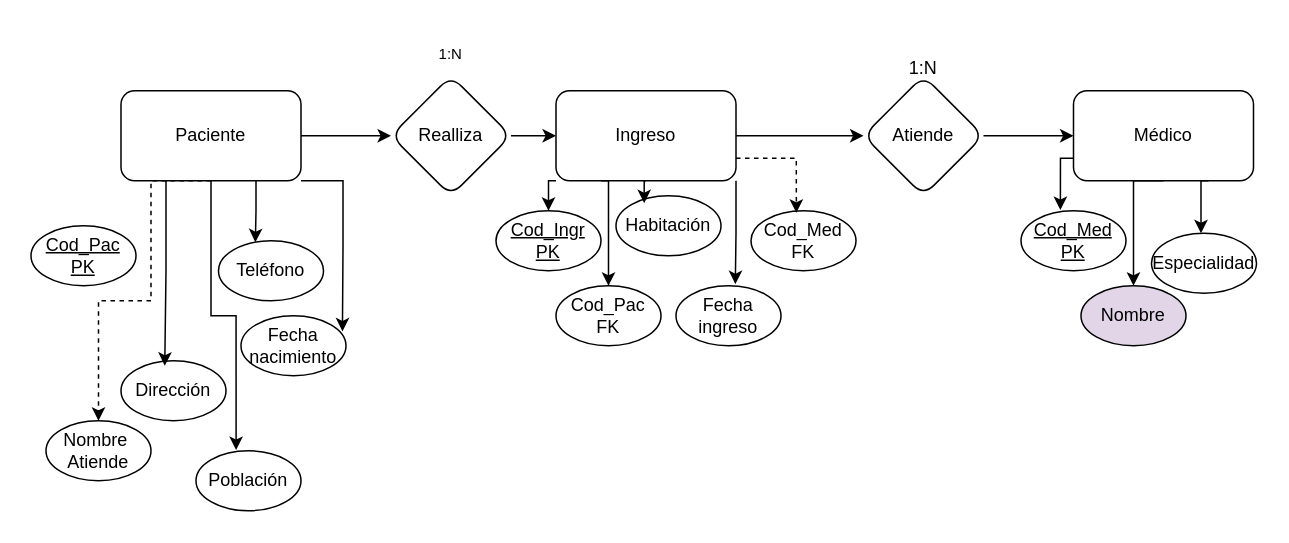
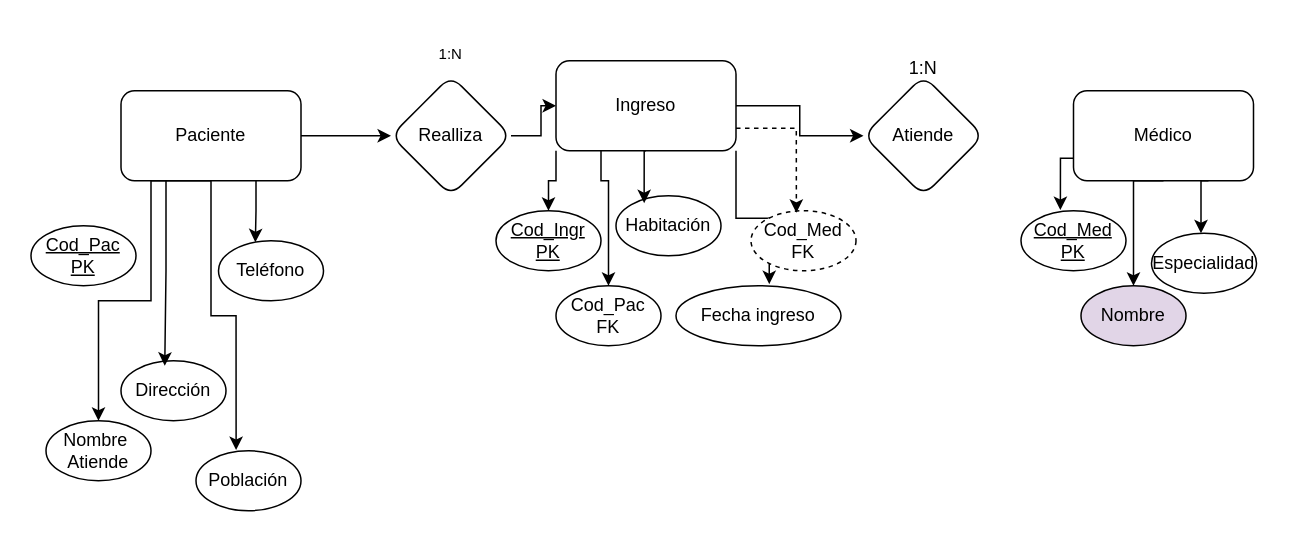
node "Ingreso": moved (646, 136) -> (646, 106)
edge "Atiende" -> "Médico": removed
edge "Paciente" -> "Fecha nacimiento": removed
node "Cod_Med FK": style solid -> dashed
edge "Paciente" -> "Nombre Atiende": style dashed -> solid
node "Fecha ingreso": size 105x60 -> 165x60
node "Fecha nacimiento": removed
